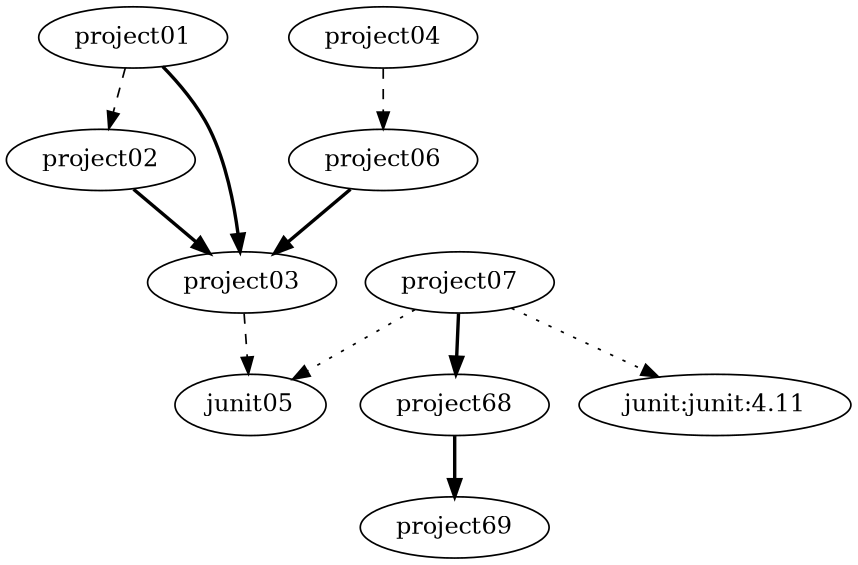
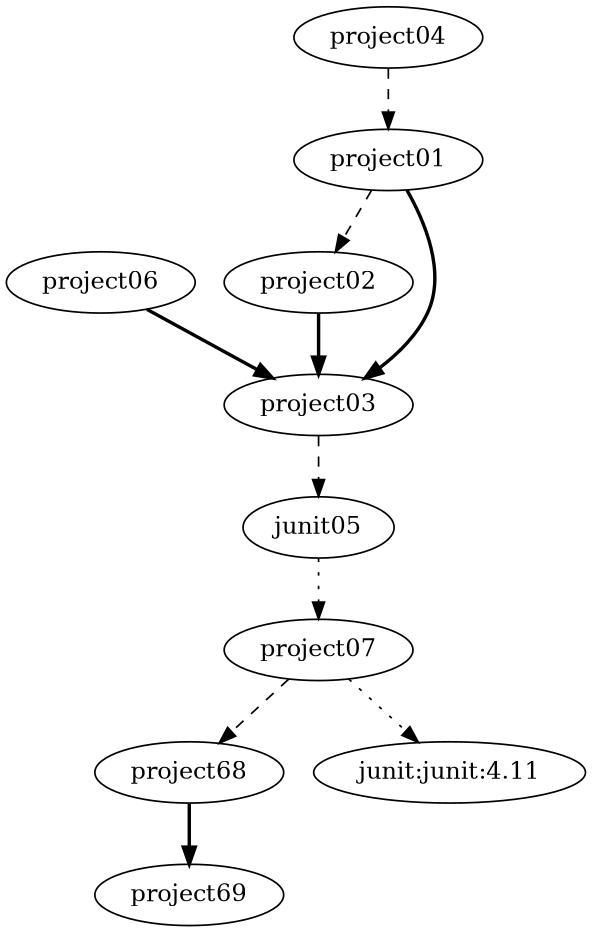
edge "project04" -> "project06": now "project04" -> "project01"
edge "project07" -> "project68": style bold -> dashed
edge "project07" -> "junit05": reversed
